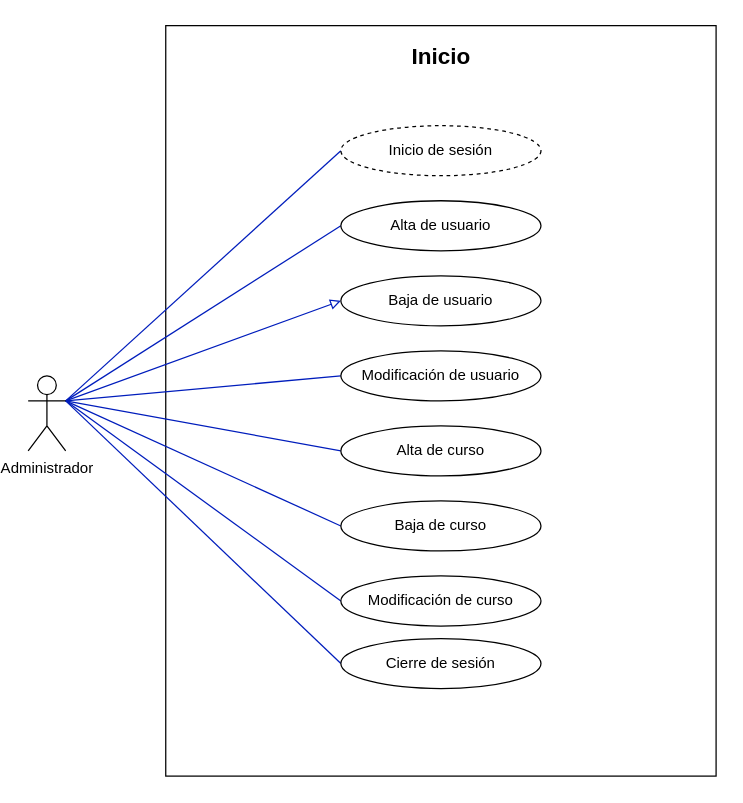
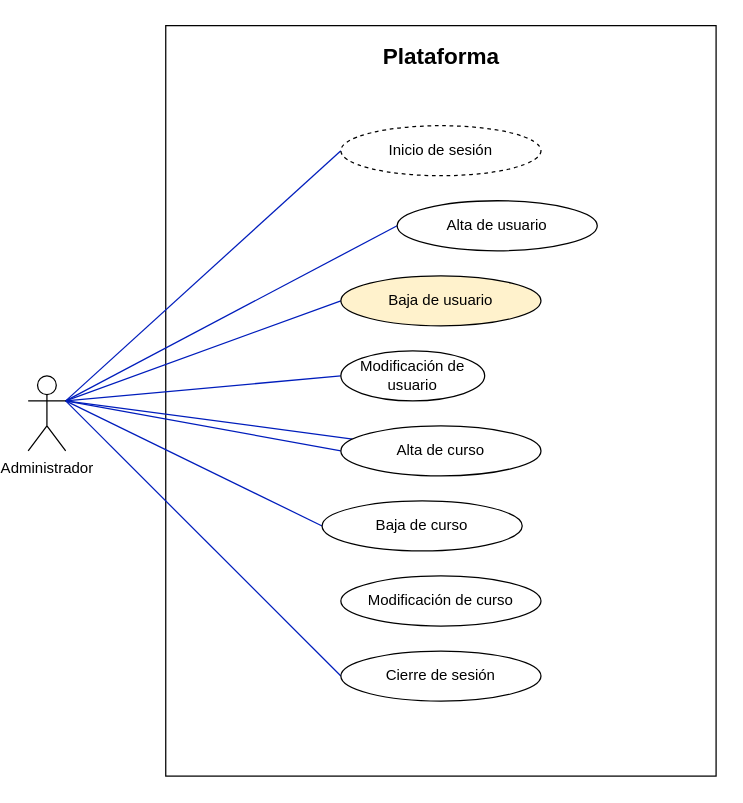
node "Inicio": label "Inicio" -> "Plataforma"
node "Alta de usuario": moved (441, 226) -> (497, 226)
node "Baja de usuario": fillcolor #ffffff -> #fff2cc
edge "Administrador" -> "Baja de usuario": arrowhead block -> none
node "Modificación de usuario": size 200x50 -> 144x50
edge "Administrador" -- "Modificación de curso": now "Administrador" -- "Alta de curso"
node "Baja de curso": moved (441, 526) -> (422, 526)
node "Cierre de sesión": moved (441, 663) -> (441, 676)
